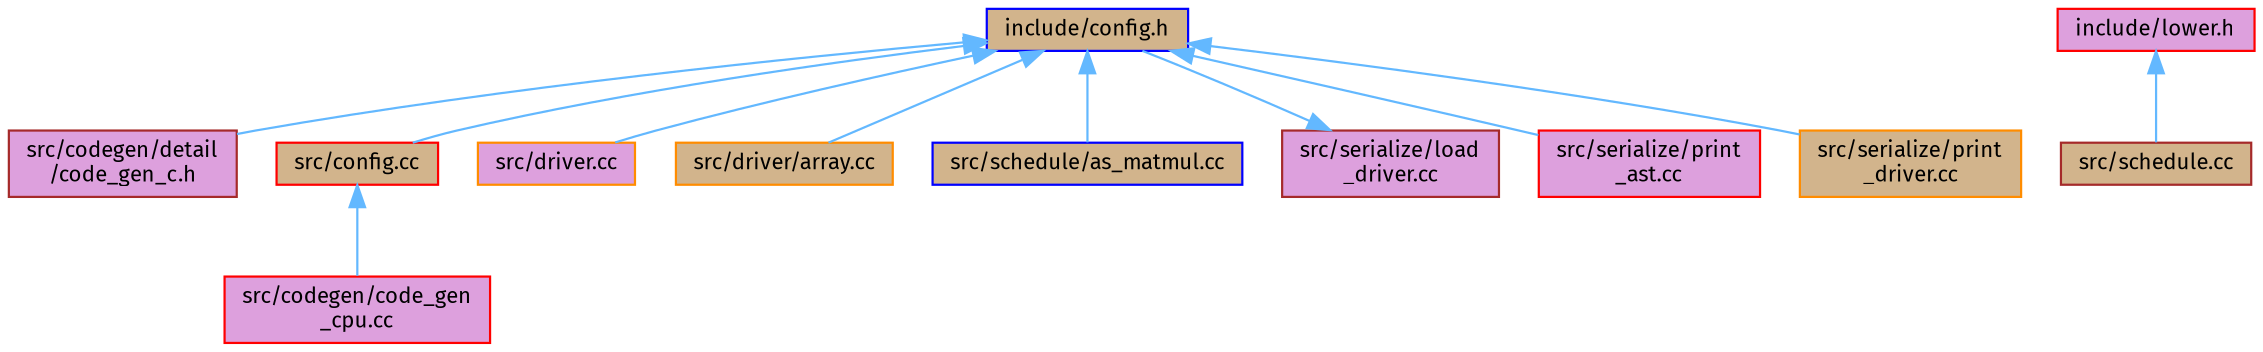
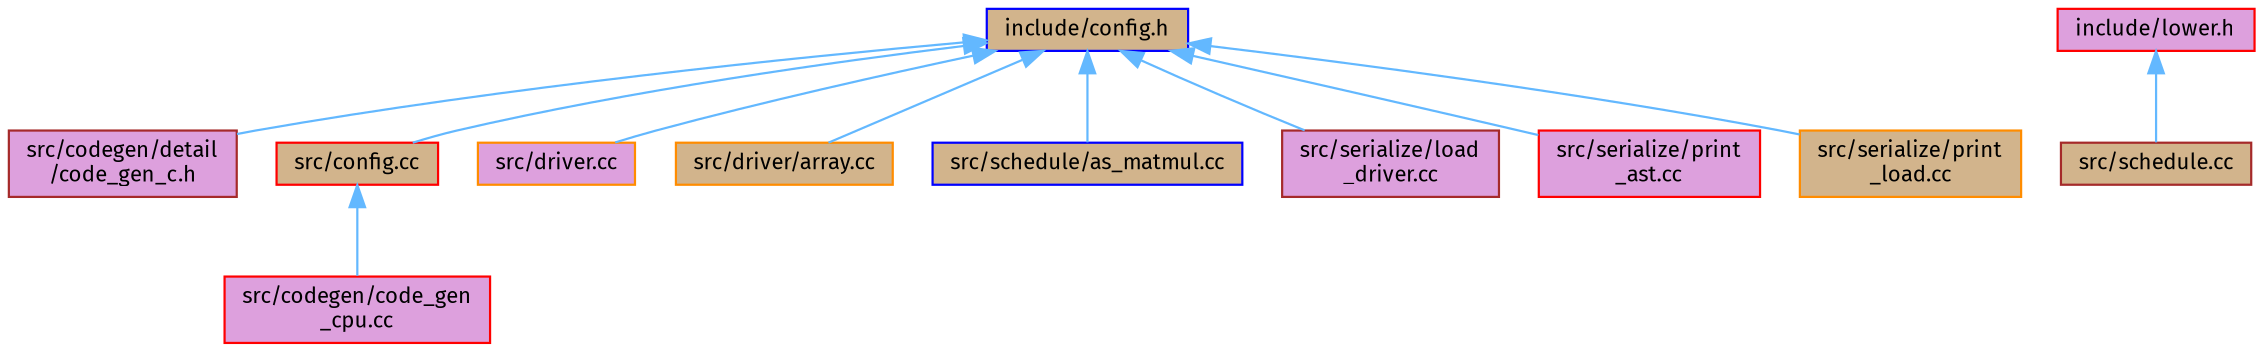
edge "include/config.h" -> "src/serialize/load _driver.cc": reversed
node "src/serialize/print _driver.cc": label "src/serialize/print _driver.cc" -> "src/serialize/print _load.cc"
